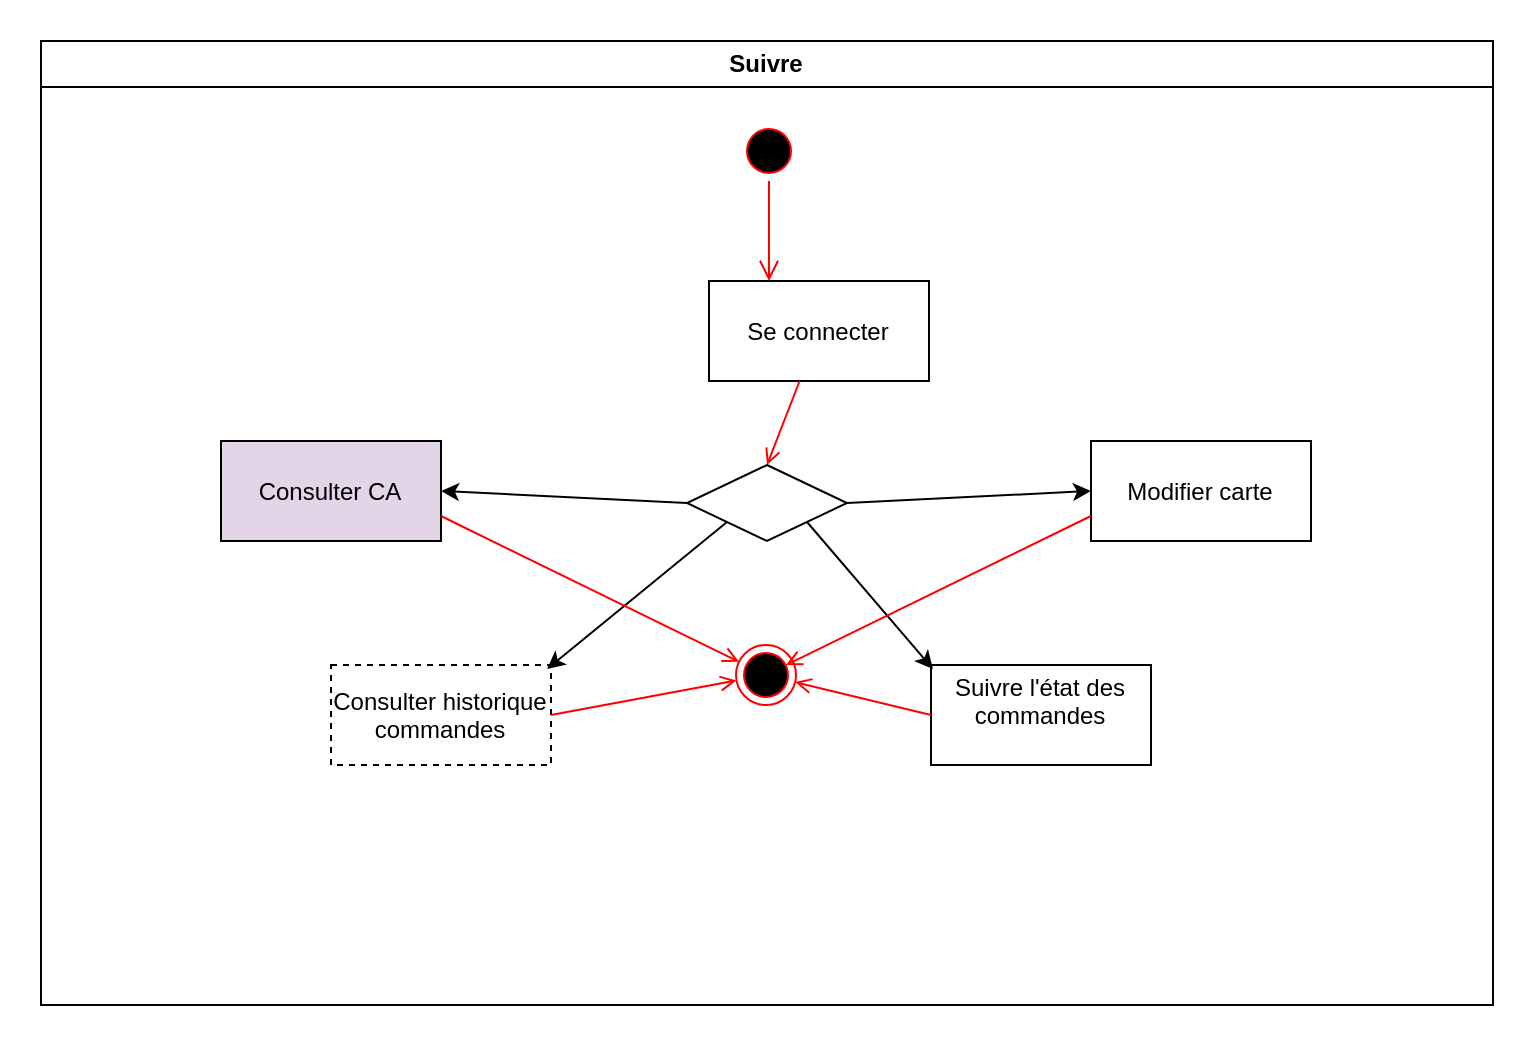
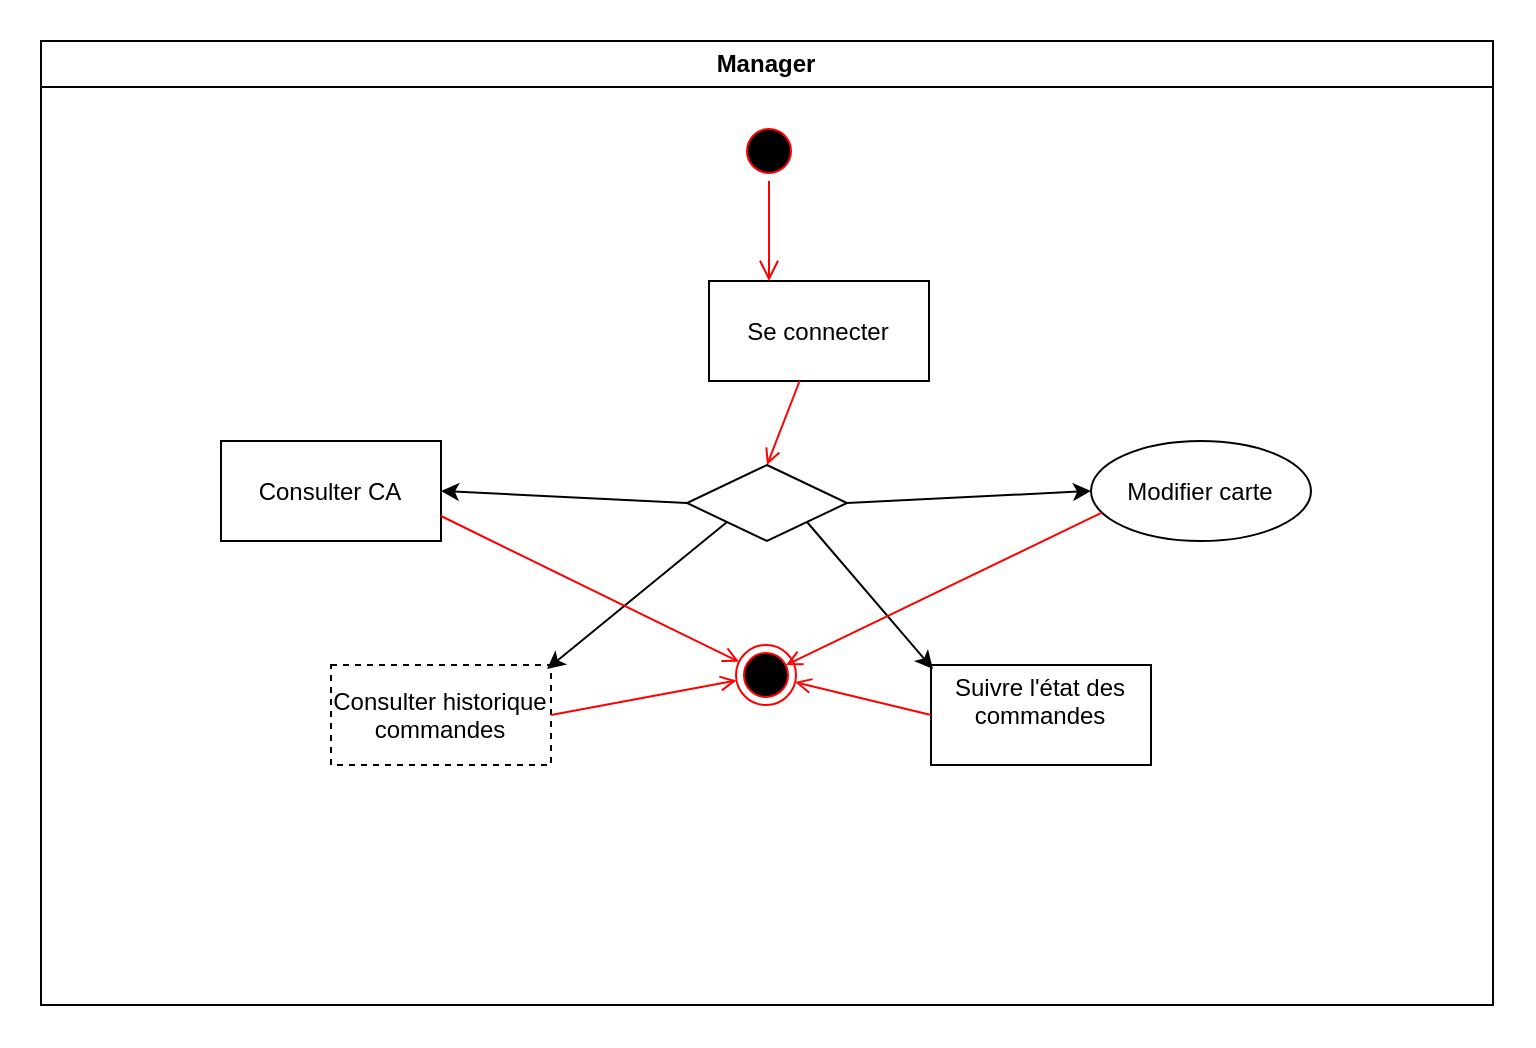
node "Suivre": label "Suivre" -> "Manager"
node "Consulter CA": fillcolor #e1d5e7 -> #ffffff
node "Modifier carte": shape rectangle -> ellipse
